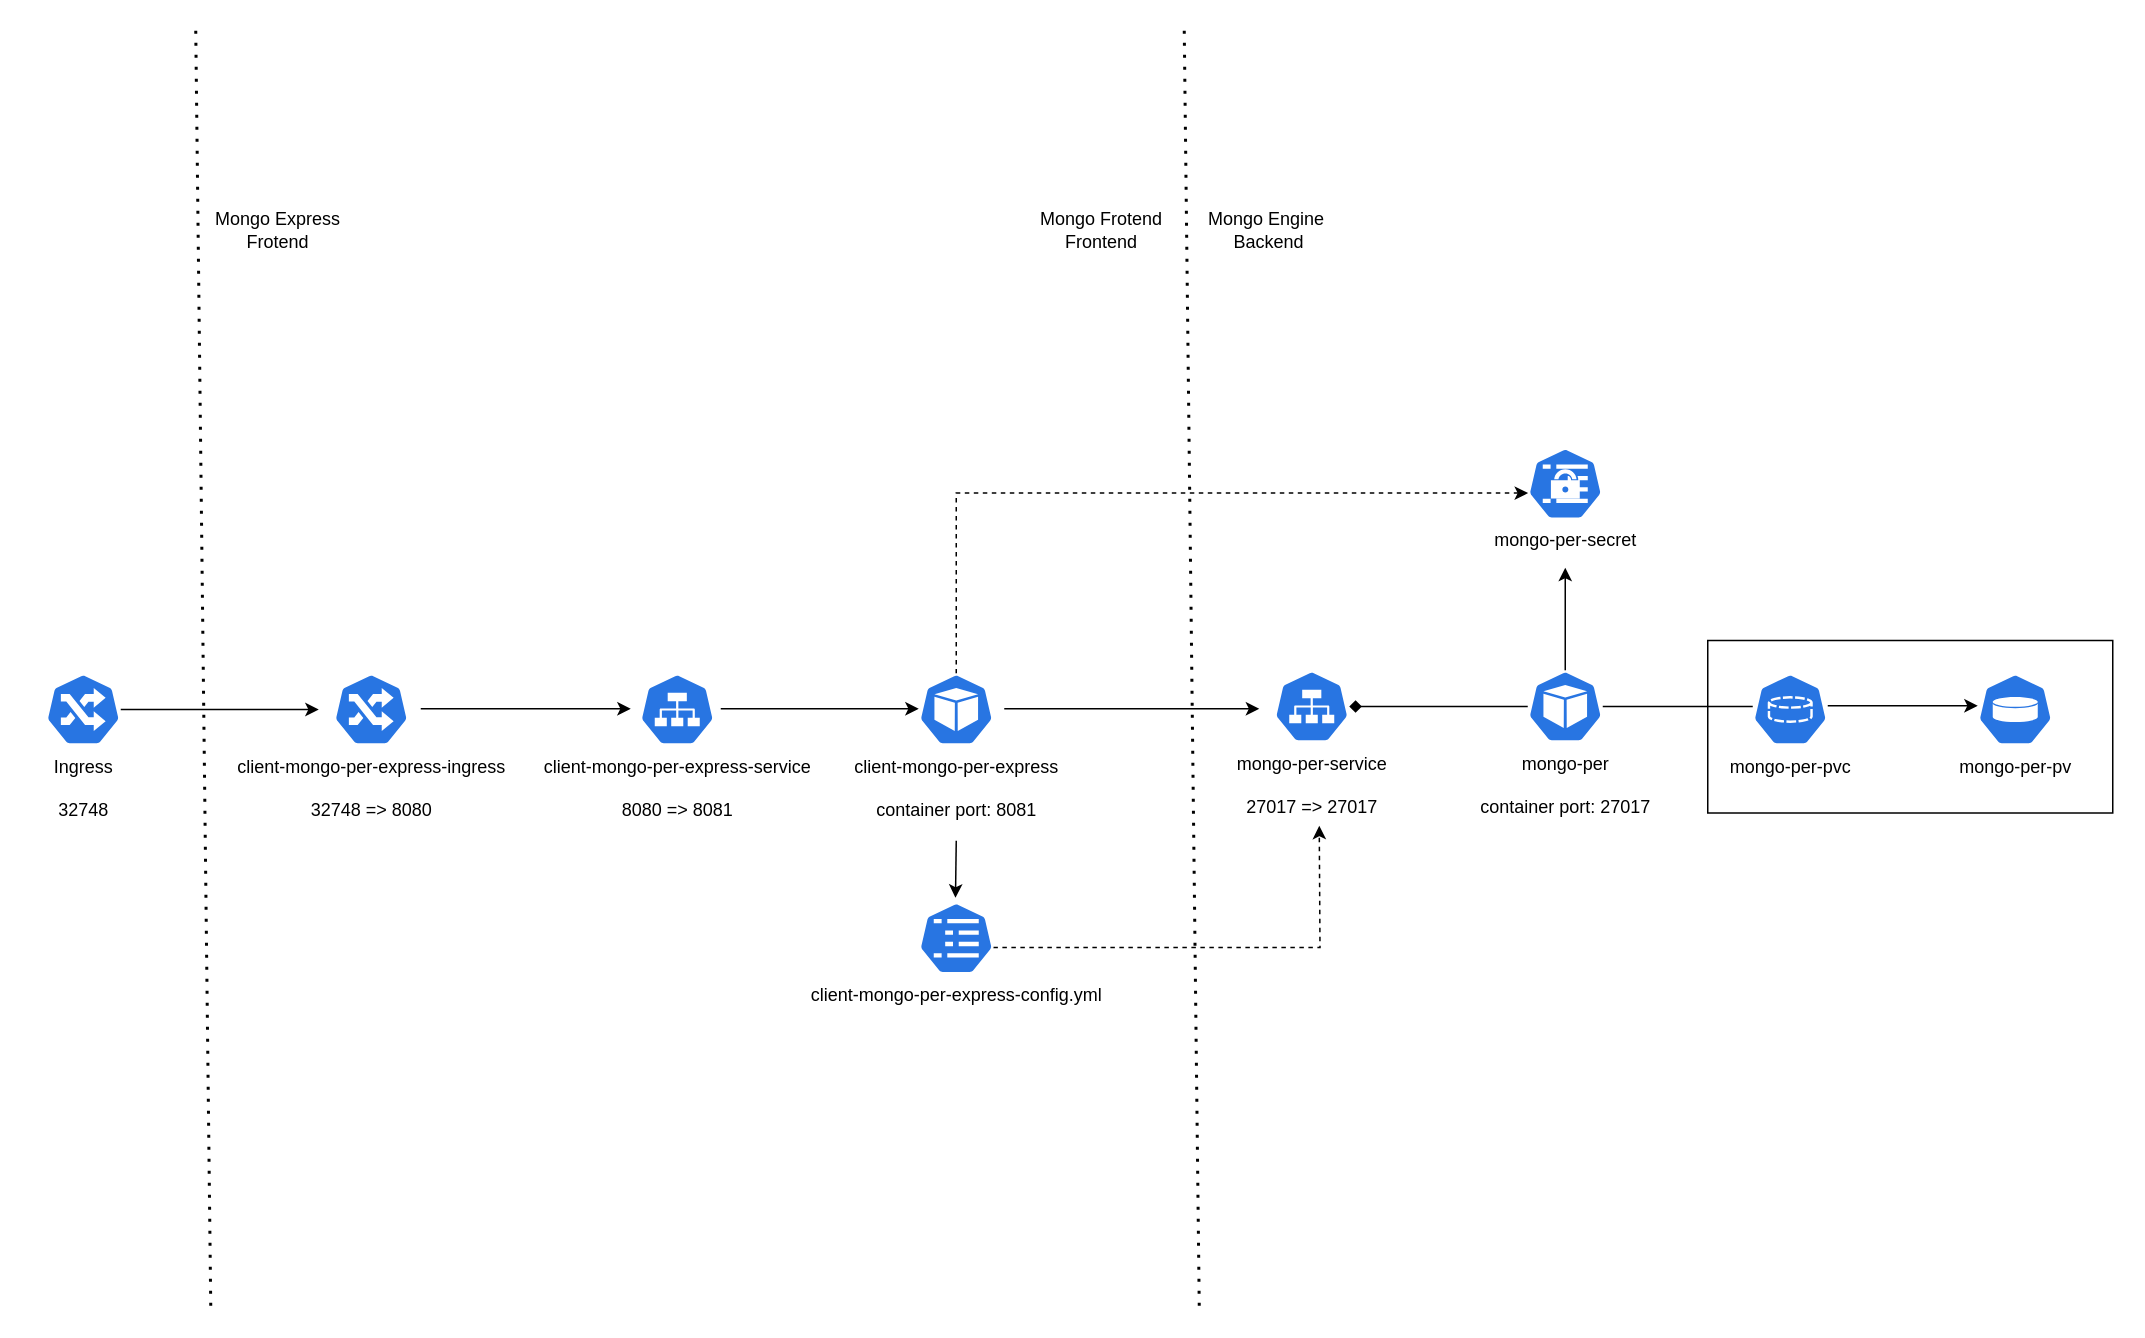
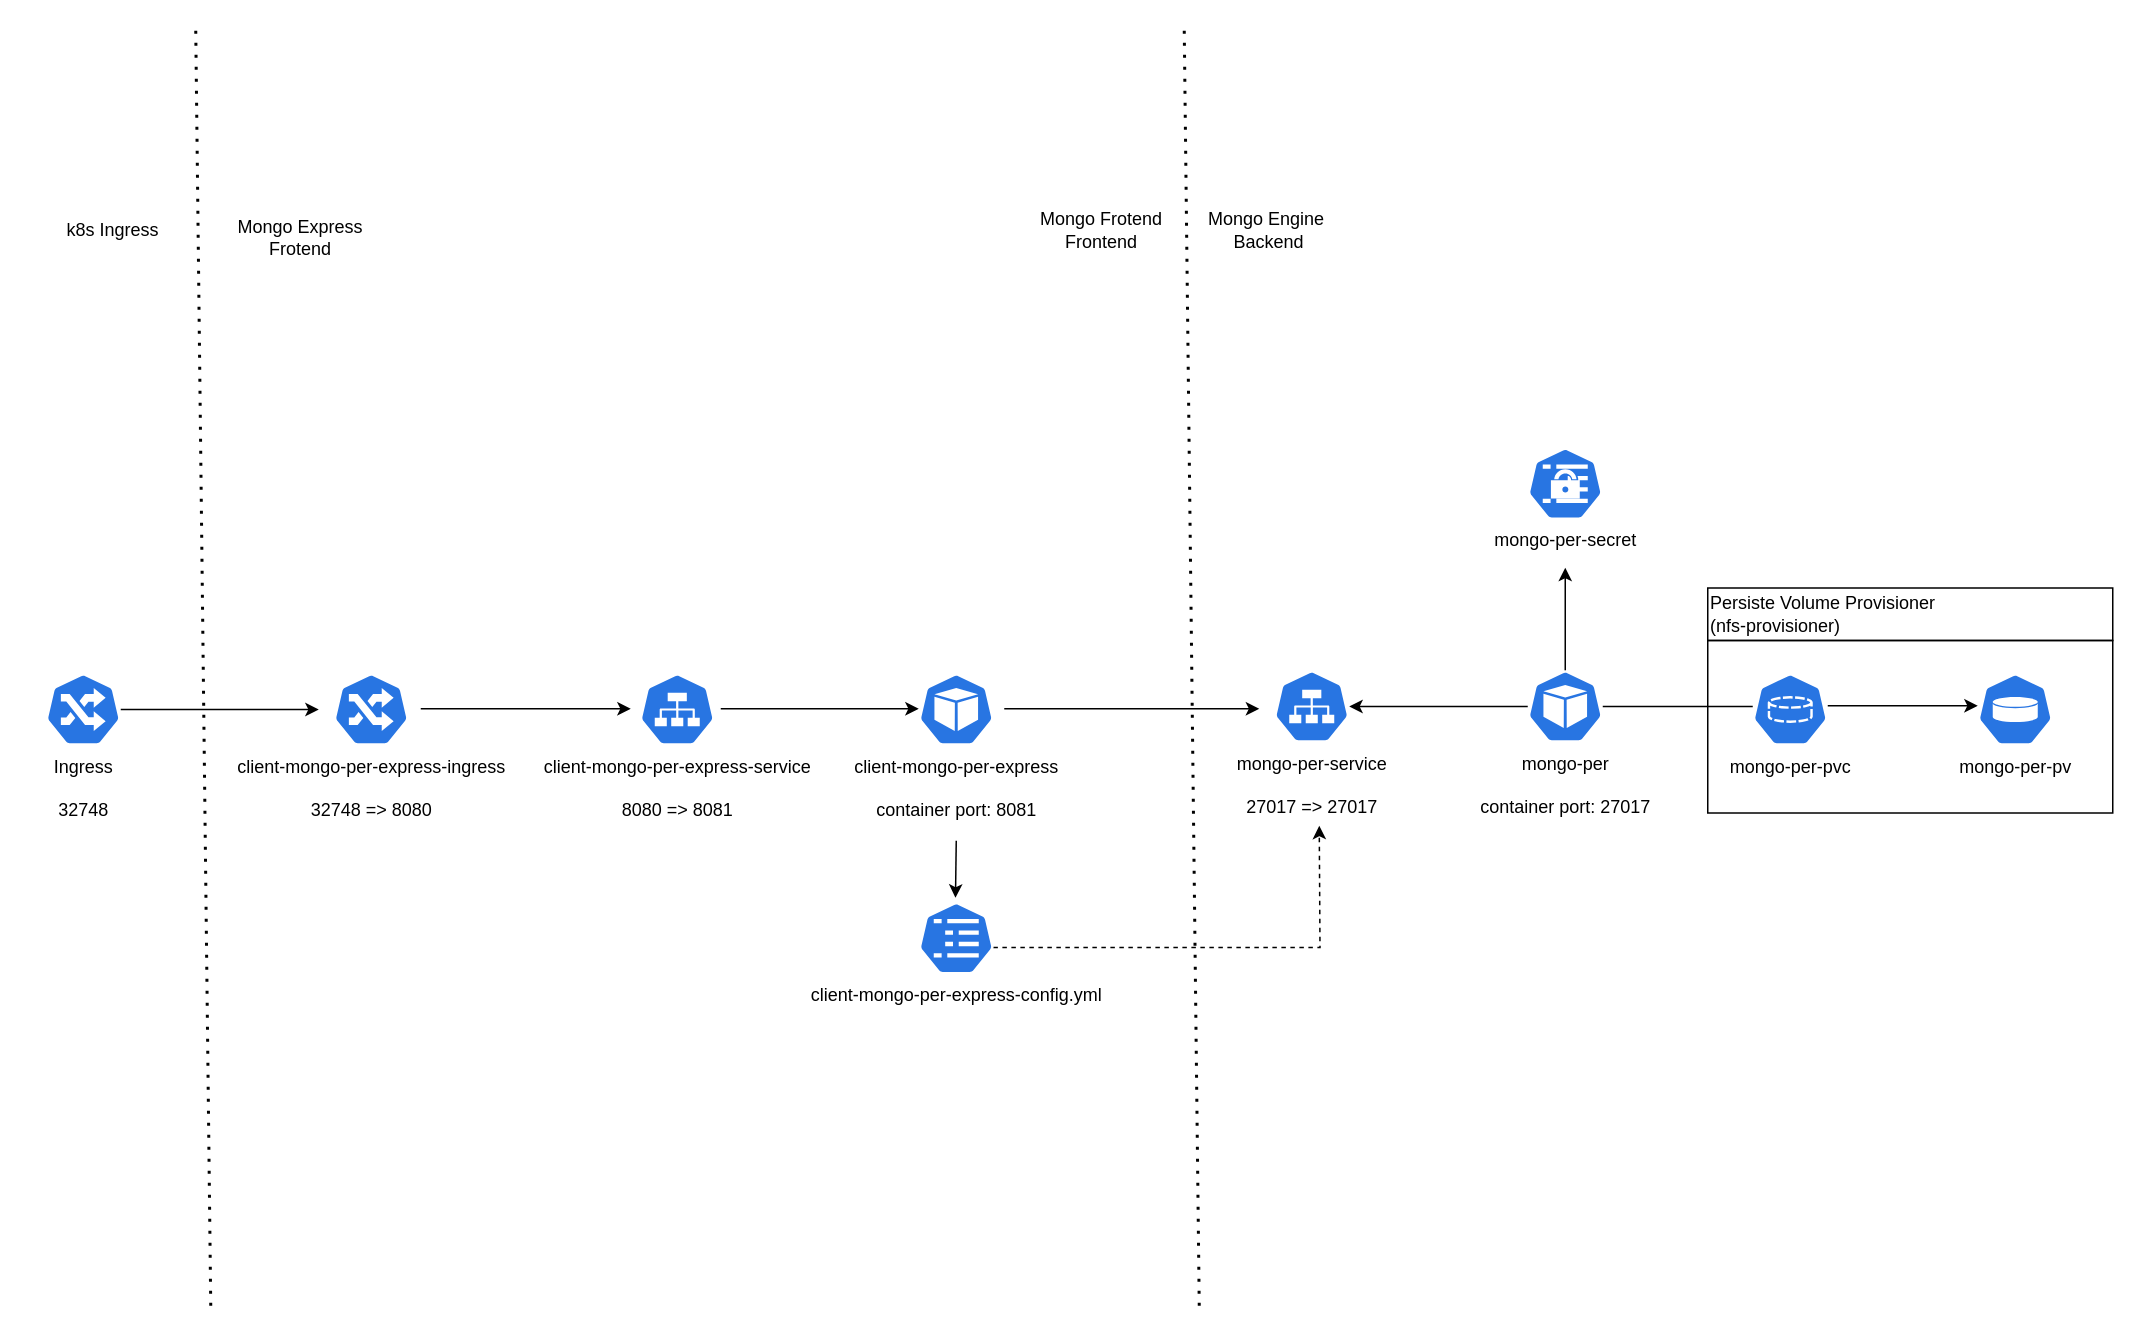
node "k8s Ingress": added
node "Mongo Express Frotend": moved (278, 230) -> (301, 238)
edge "client-mongo-per-express container port: 8081" -> "mongo-per-secret": removed
node "Persiste Volume Provisioner (nfs-provisioner)": added
edge "mongo-per container port: 27017" -> "mongo-per-service 27017 => 27017": arrowhead diamond -> classic
